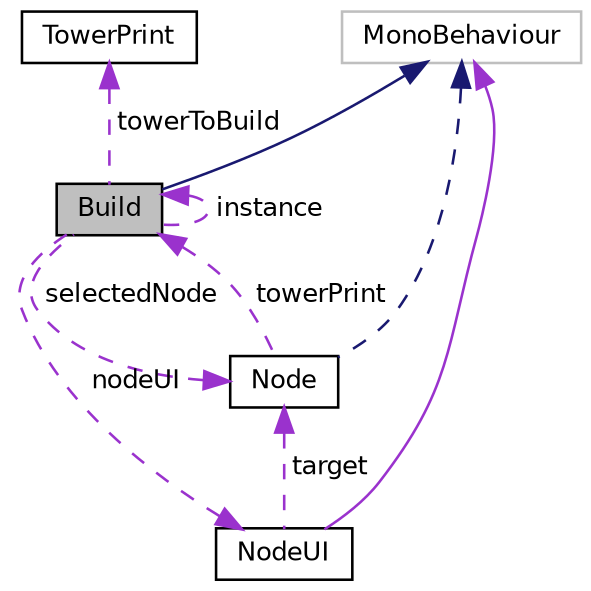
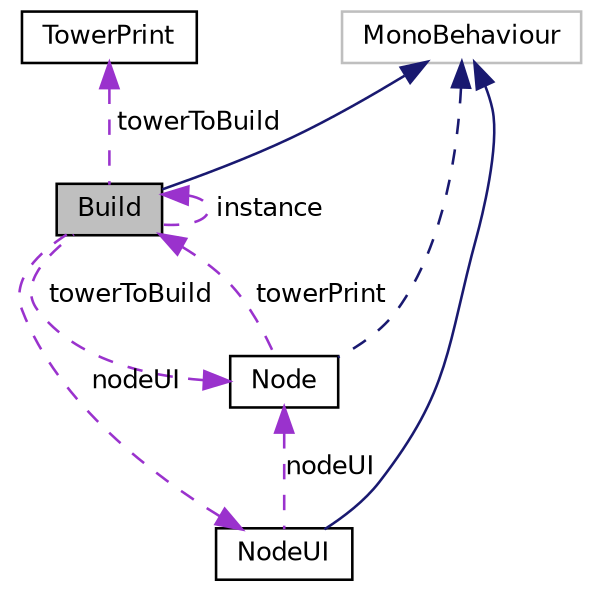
edge "Build" -> "Node": label " selectedNode" -> " towerToBuild"
edge "NodeUI" -> "MonoBehaviour": color darkorchid3 -> midnightblue
edge "NodeUI" -> "Node": label " target" -> " nodeUI"
